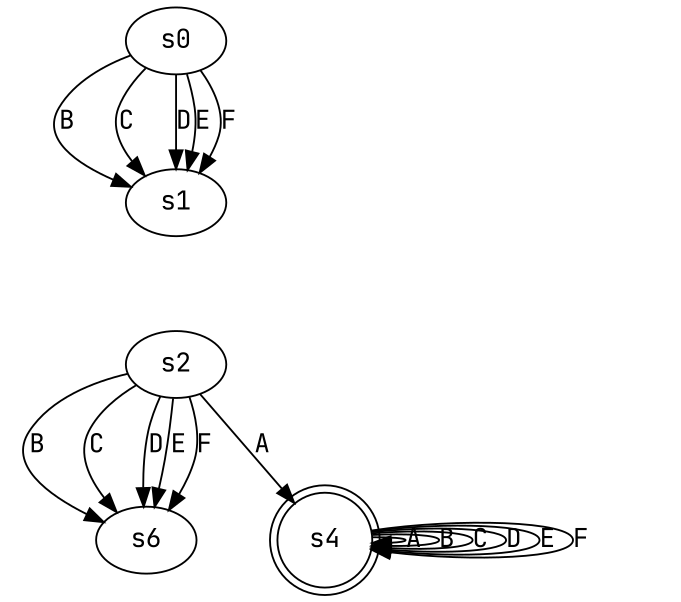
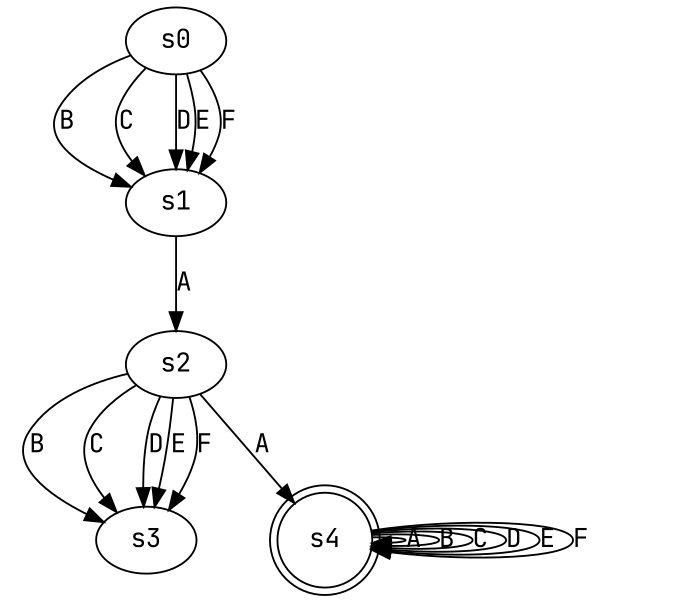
edge "s1" -> "s2": added, label "A"
node "s6": label "s6" -> "s3"
